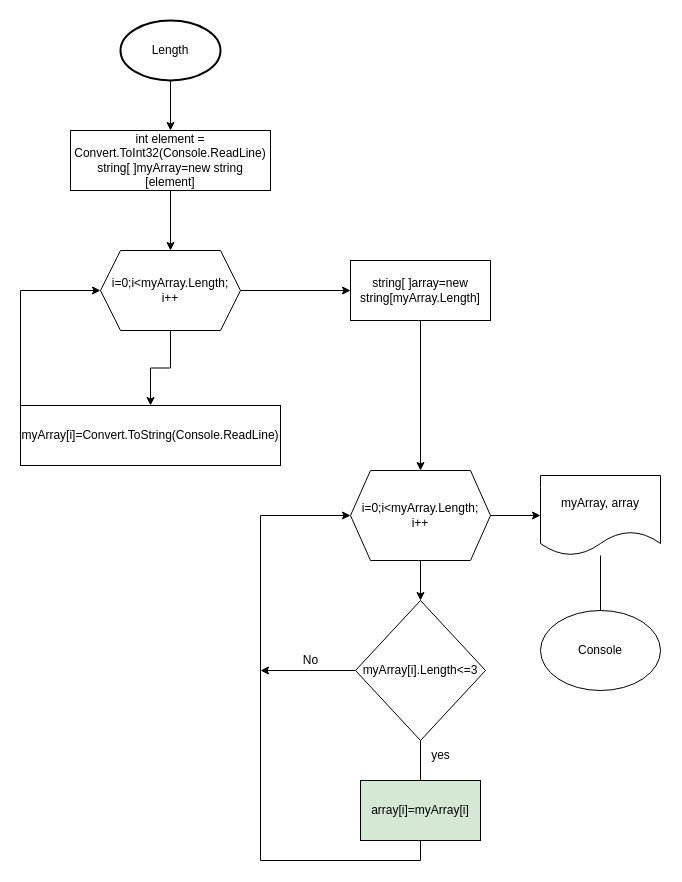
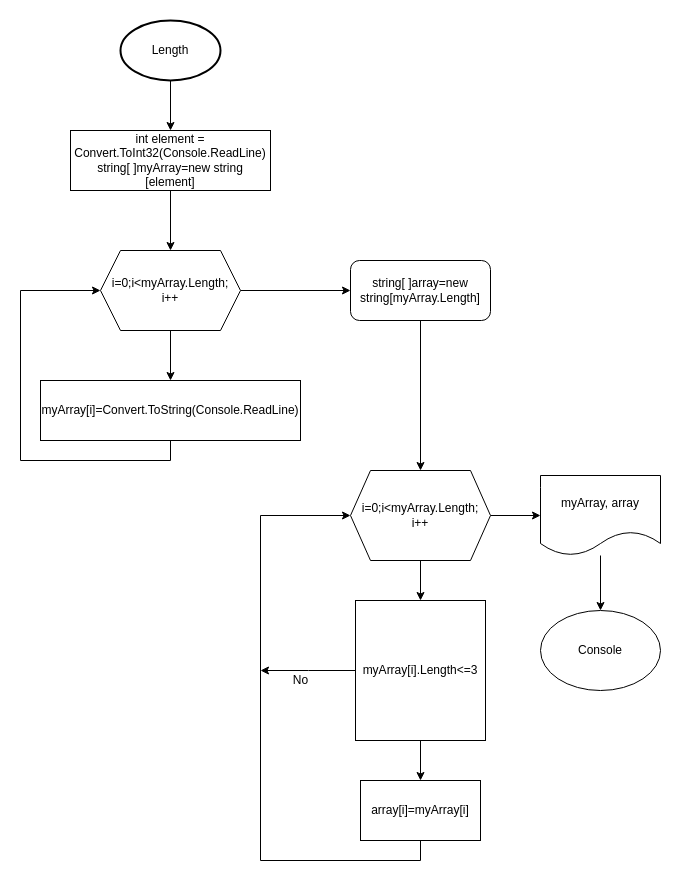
node "string[ ]array=new string[myArray.Length]": shape rectangle -> rounded rectangle
node "myArray[i]=Convert.ToString(Console.ReadLine)": moved (151, 436) -> (171, 411)
edge "myArray, array" -- "Console": arrowhead none -> classic
node "No": moved (311, 661) -> (301, 681)
node "myArray[i].Length<=3": shape diamond -> rectangle
node "yes": removed
edge "myArray[i].Length<=3" -- "array[i]=myArray[i]": arrowhead none -> classic
node "array[i]=myArray[i]": fillcolor #d5e8d4 -> #ffffff
